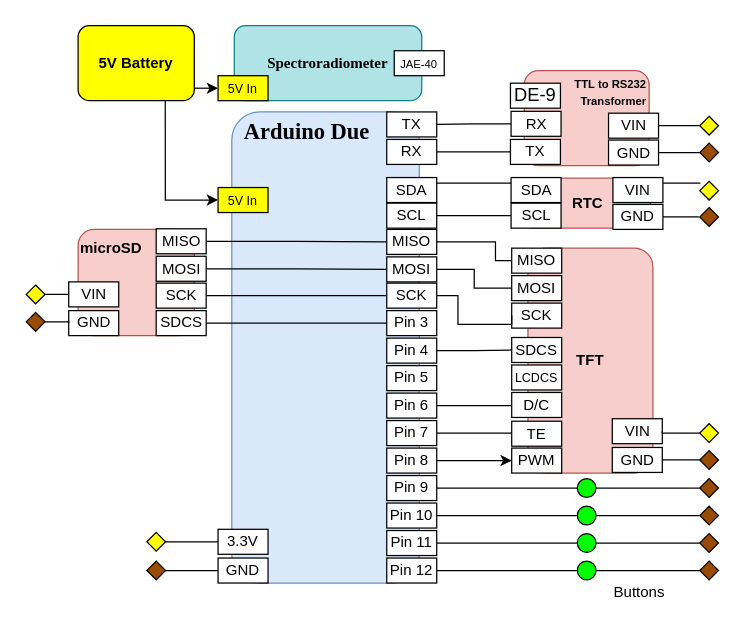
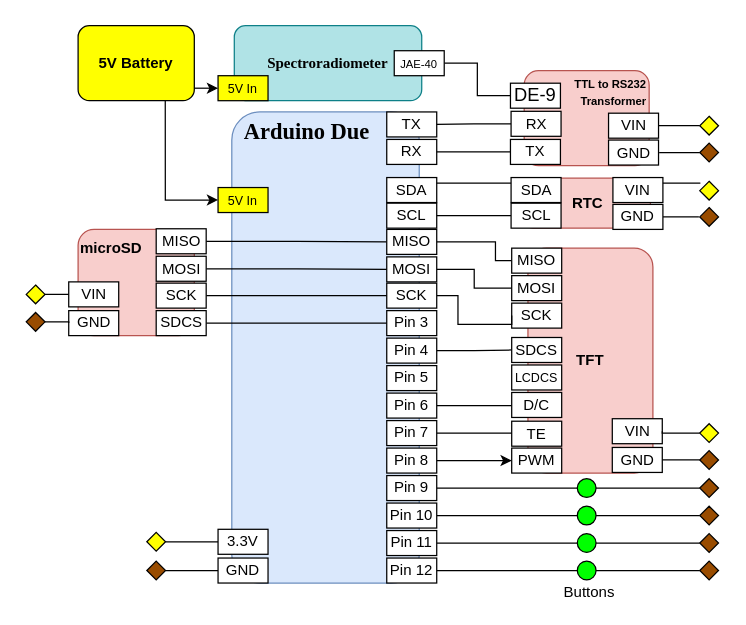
edge "JAE-40" -- "DE-9": added
node "Buttons": moved (643, 589) -> (593, 589)
